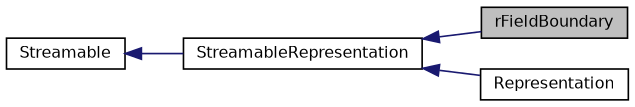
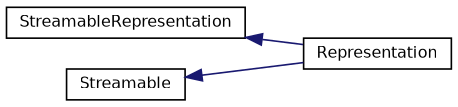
node "rFieldBoundary": removed
edge "StreamableRepresentation" -> "Streamable": now "Representation" -> "Streamable"
